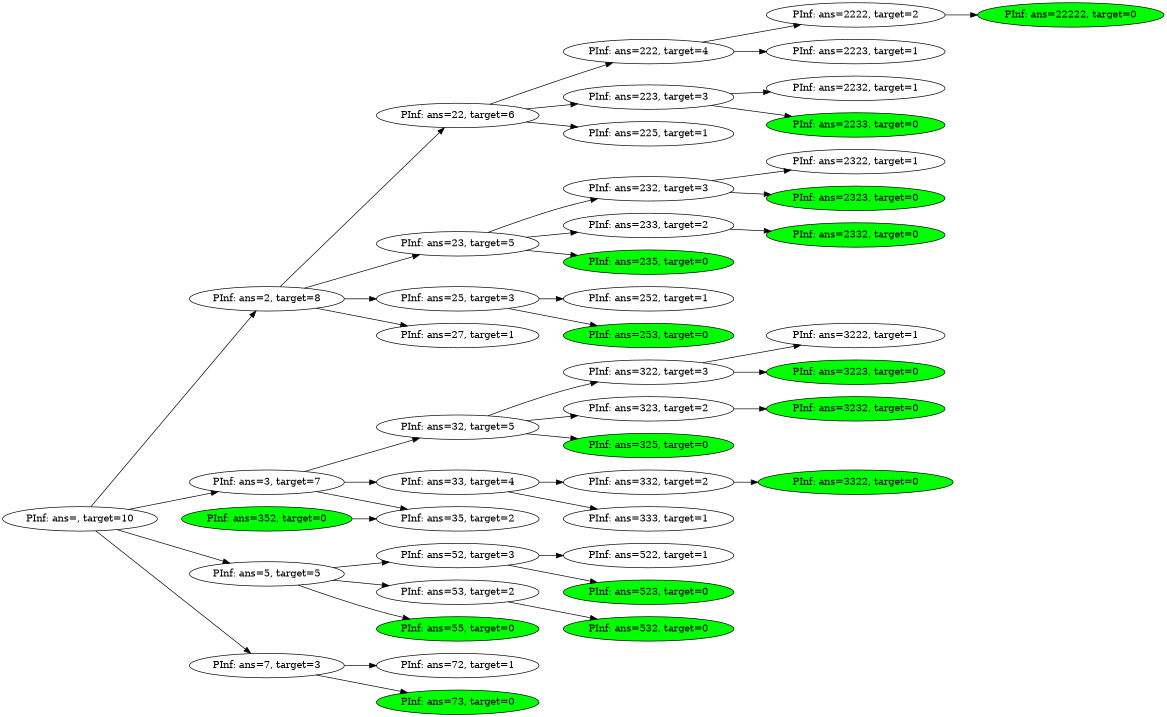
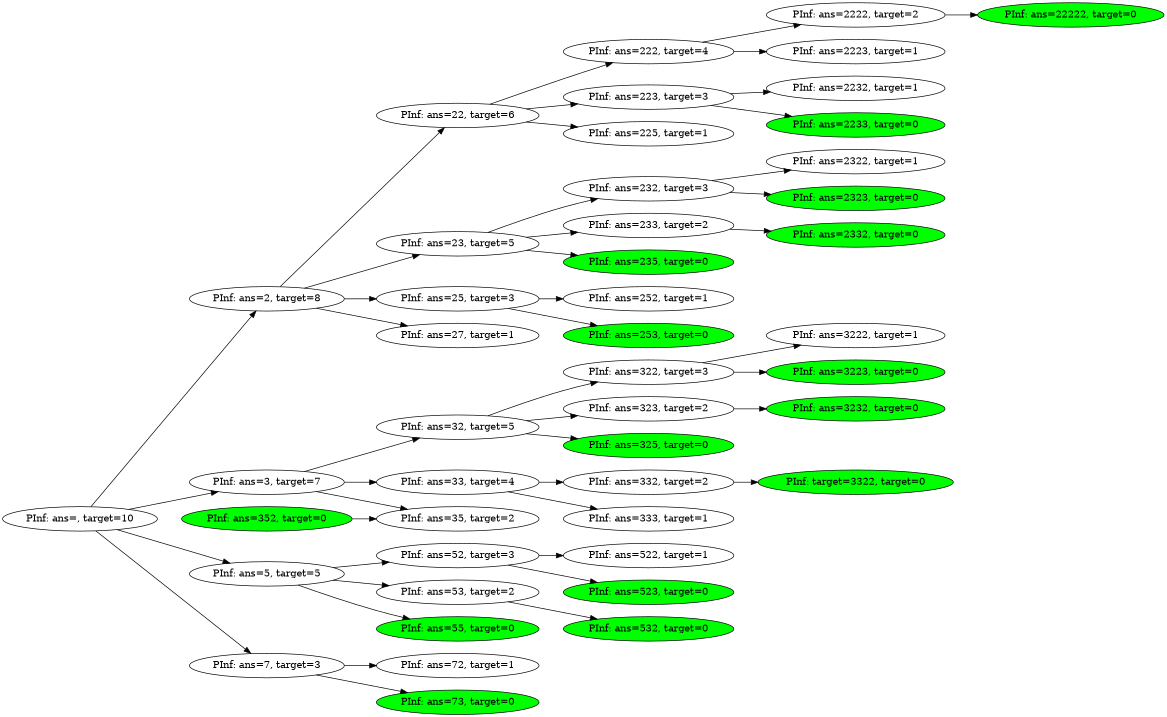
node "PInf: ans=3322, target=0": label "PInf: ans=3322, target=0" -> "PInf: target=3322, target=0"
